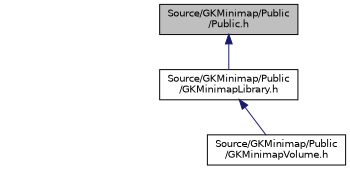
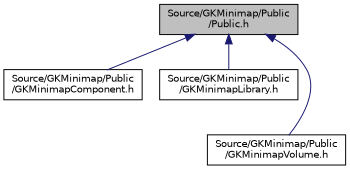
node "Source/GKMinimap/Public /GKMinimapComponent.h": added
edge "Source/GKMinimap/Public /GKMinimapVolume.h" -> "Source/GKMinimap/Public /GKMinimapLibrary.h": now "Source/GKMinimap/Public /GKMinimapVolume.h" -> "Source/GKMinimap/Public /Public.h"
